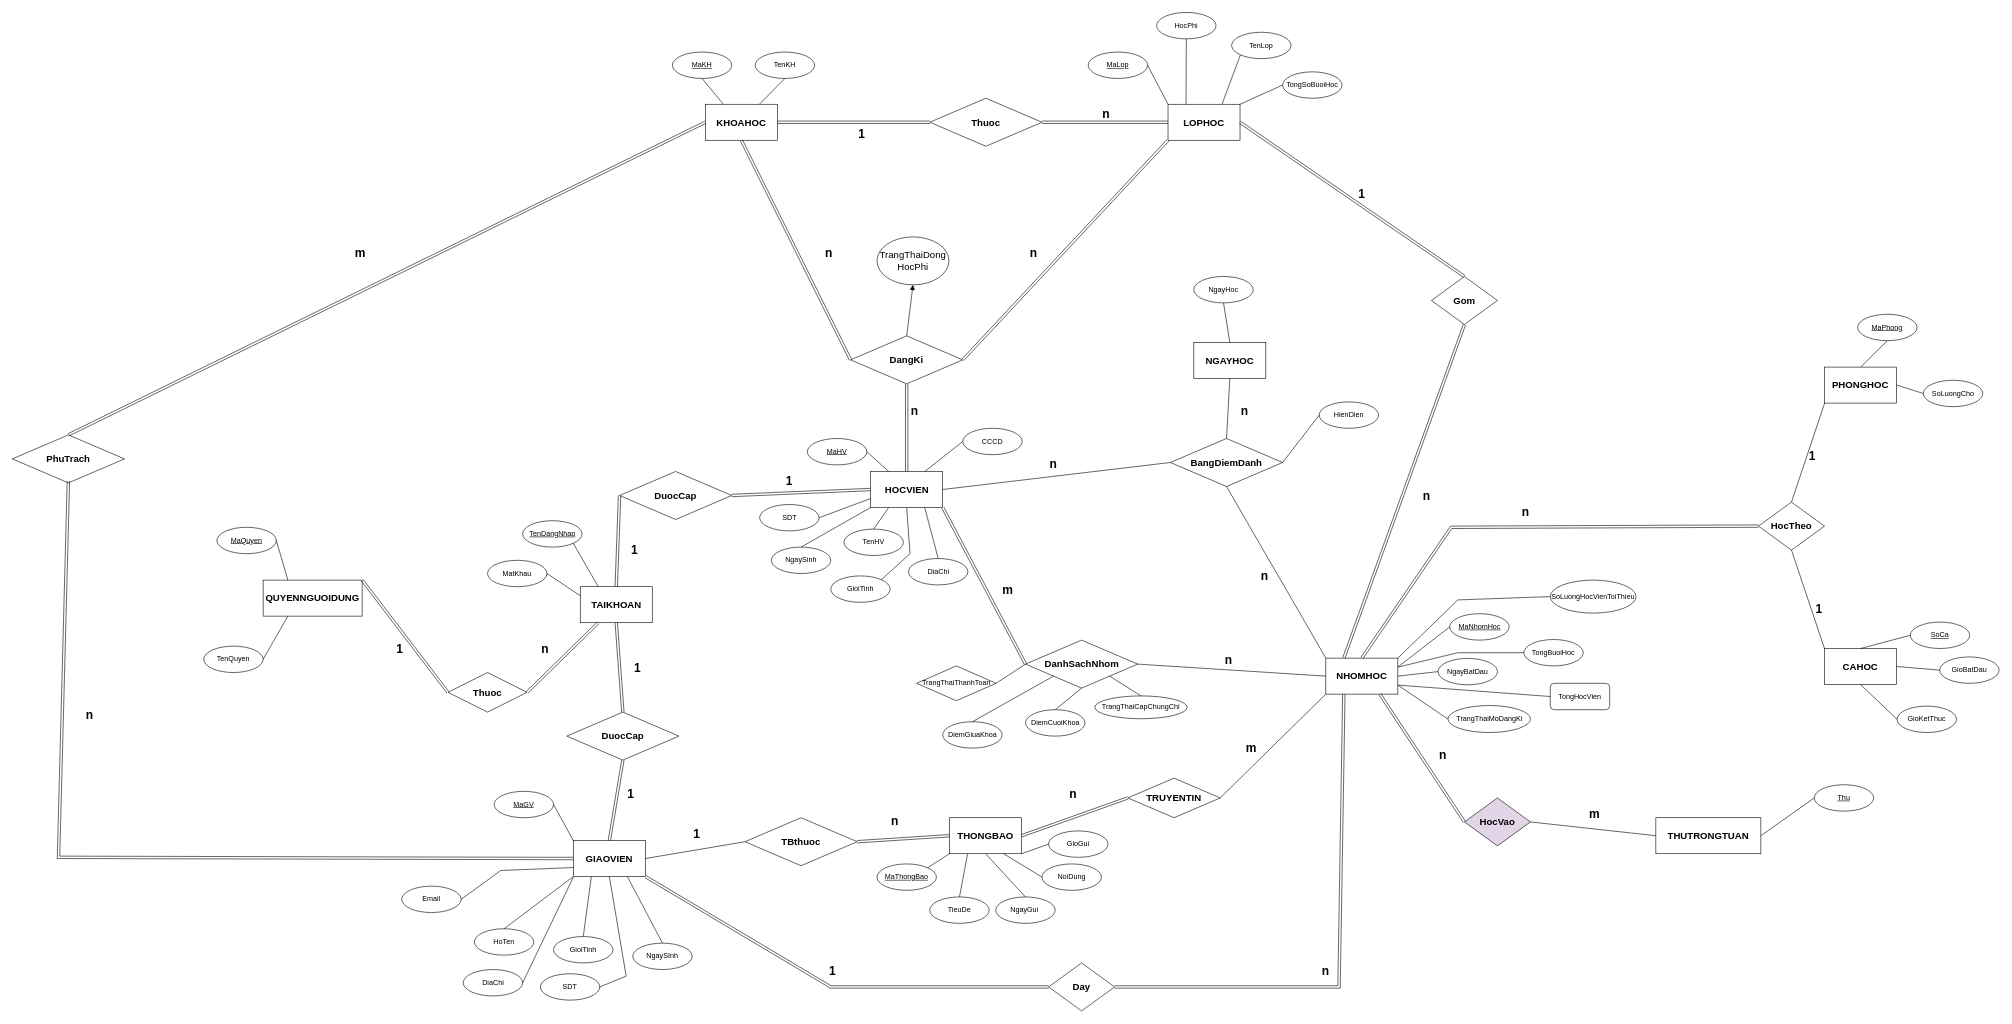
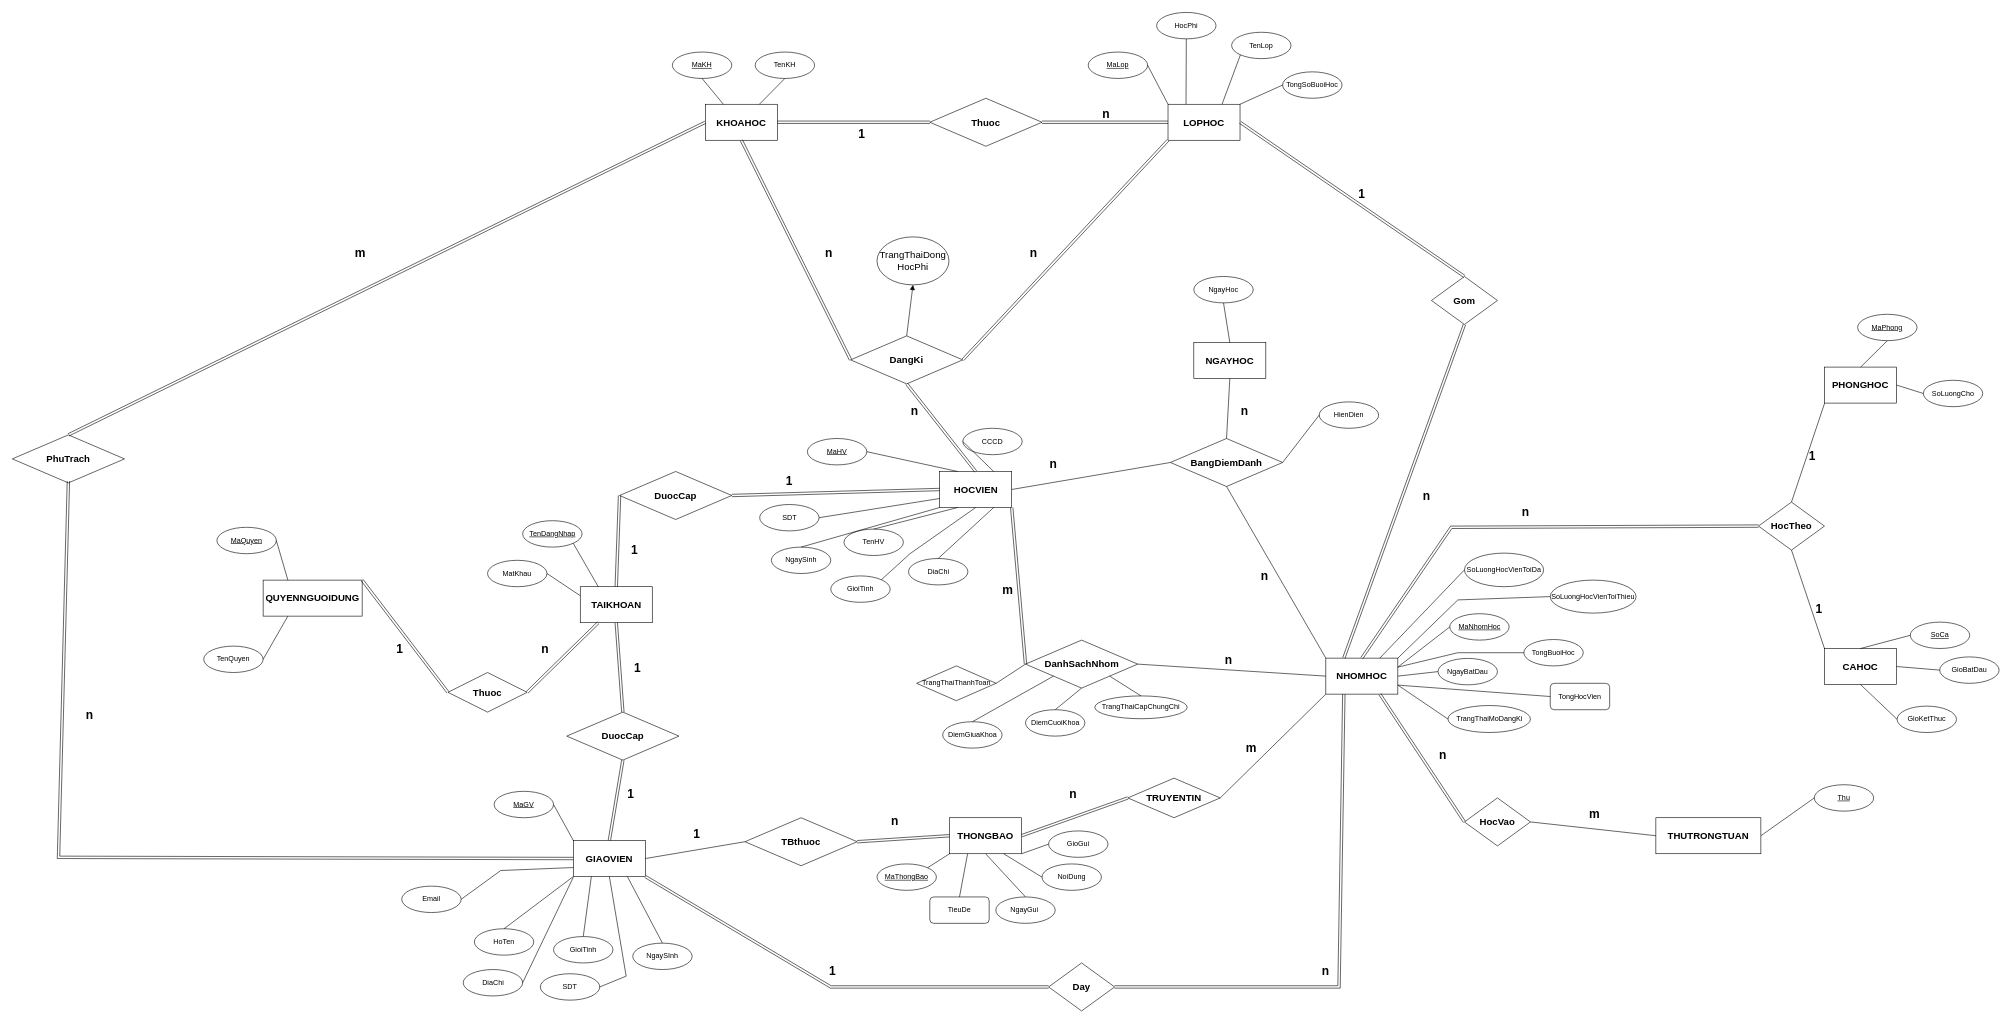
node "HOCVIEN": moved (907, 489) -> (976, 489)
node "SoLuongHocVienToiDa": added
edge "SoLuongHocVienToiDa" -- "NHOMHOC": added
node "HocVao": fillcolor #e1d5e7 -> #ffffff
node "TieuDe": shape ellipse -> rounded rectangle
